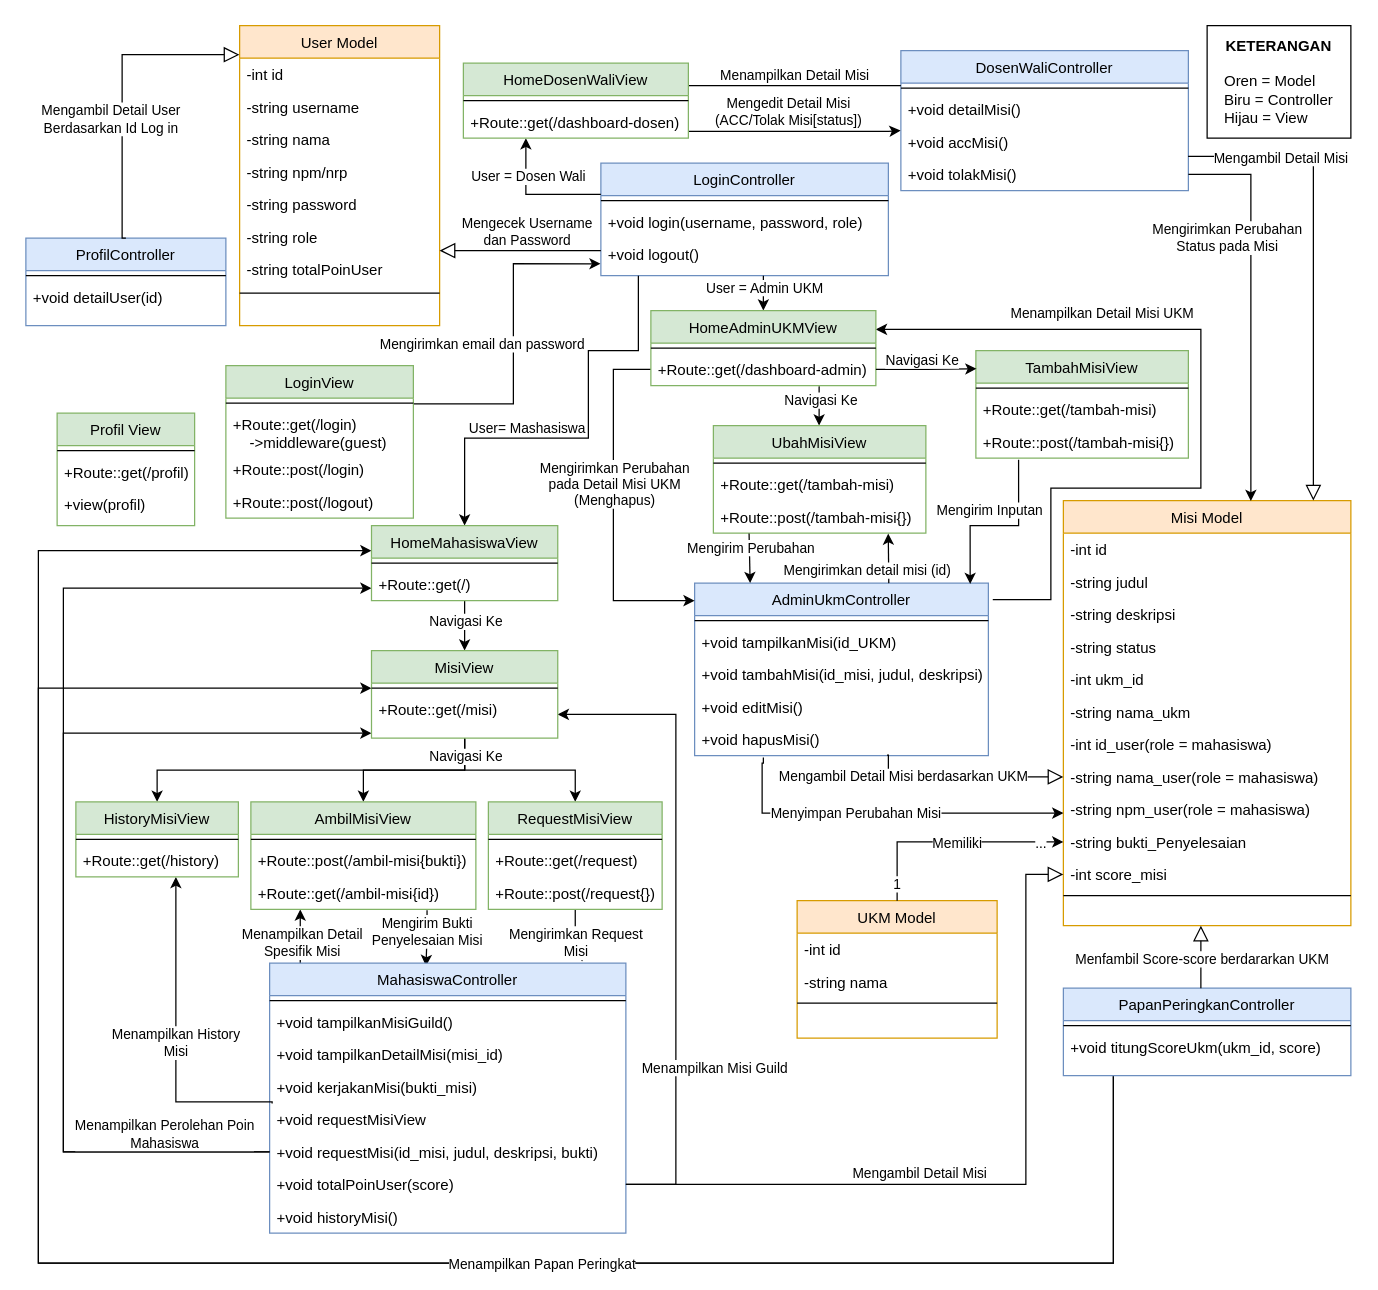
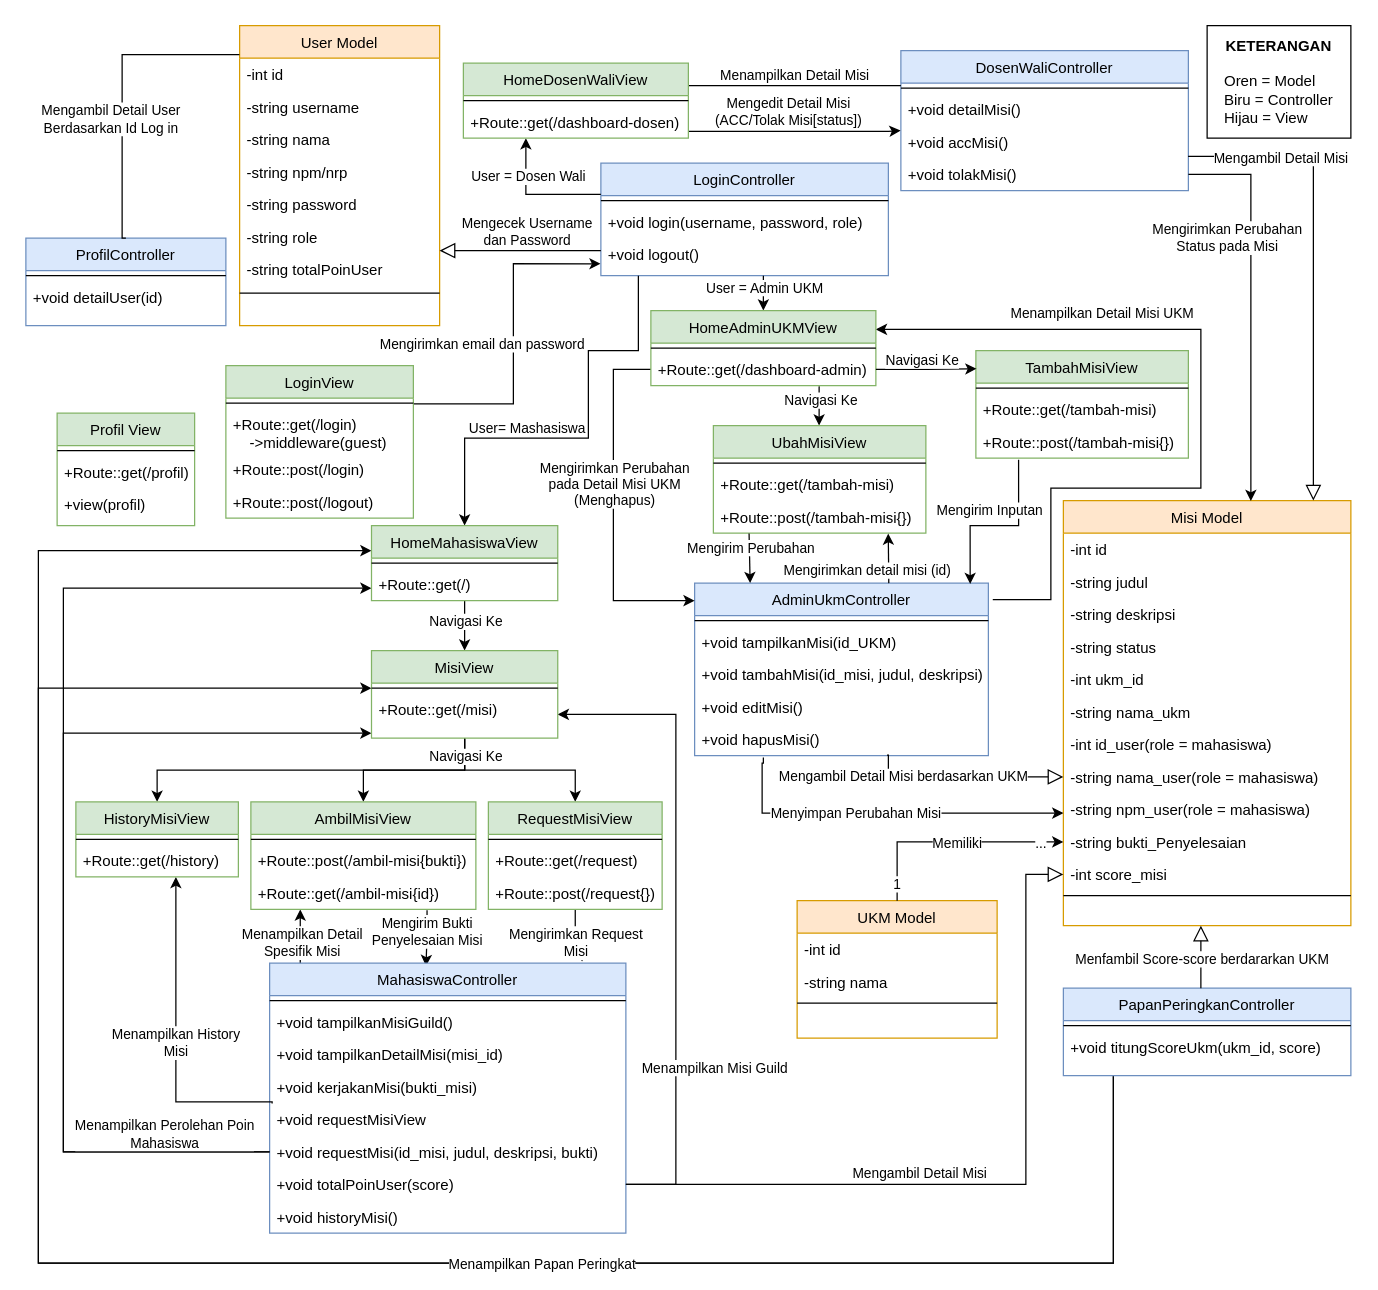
edge "ProfilController" -> "User Model": arrowhead block -> none
